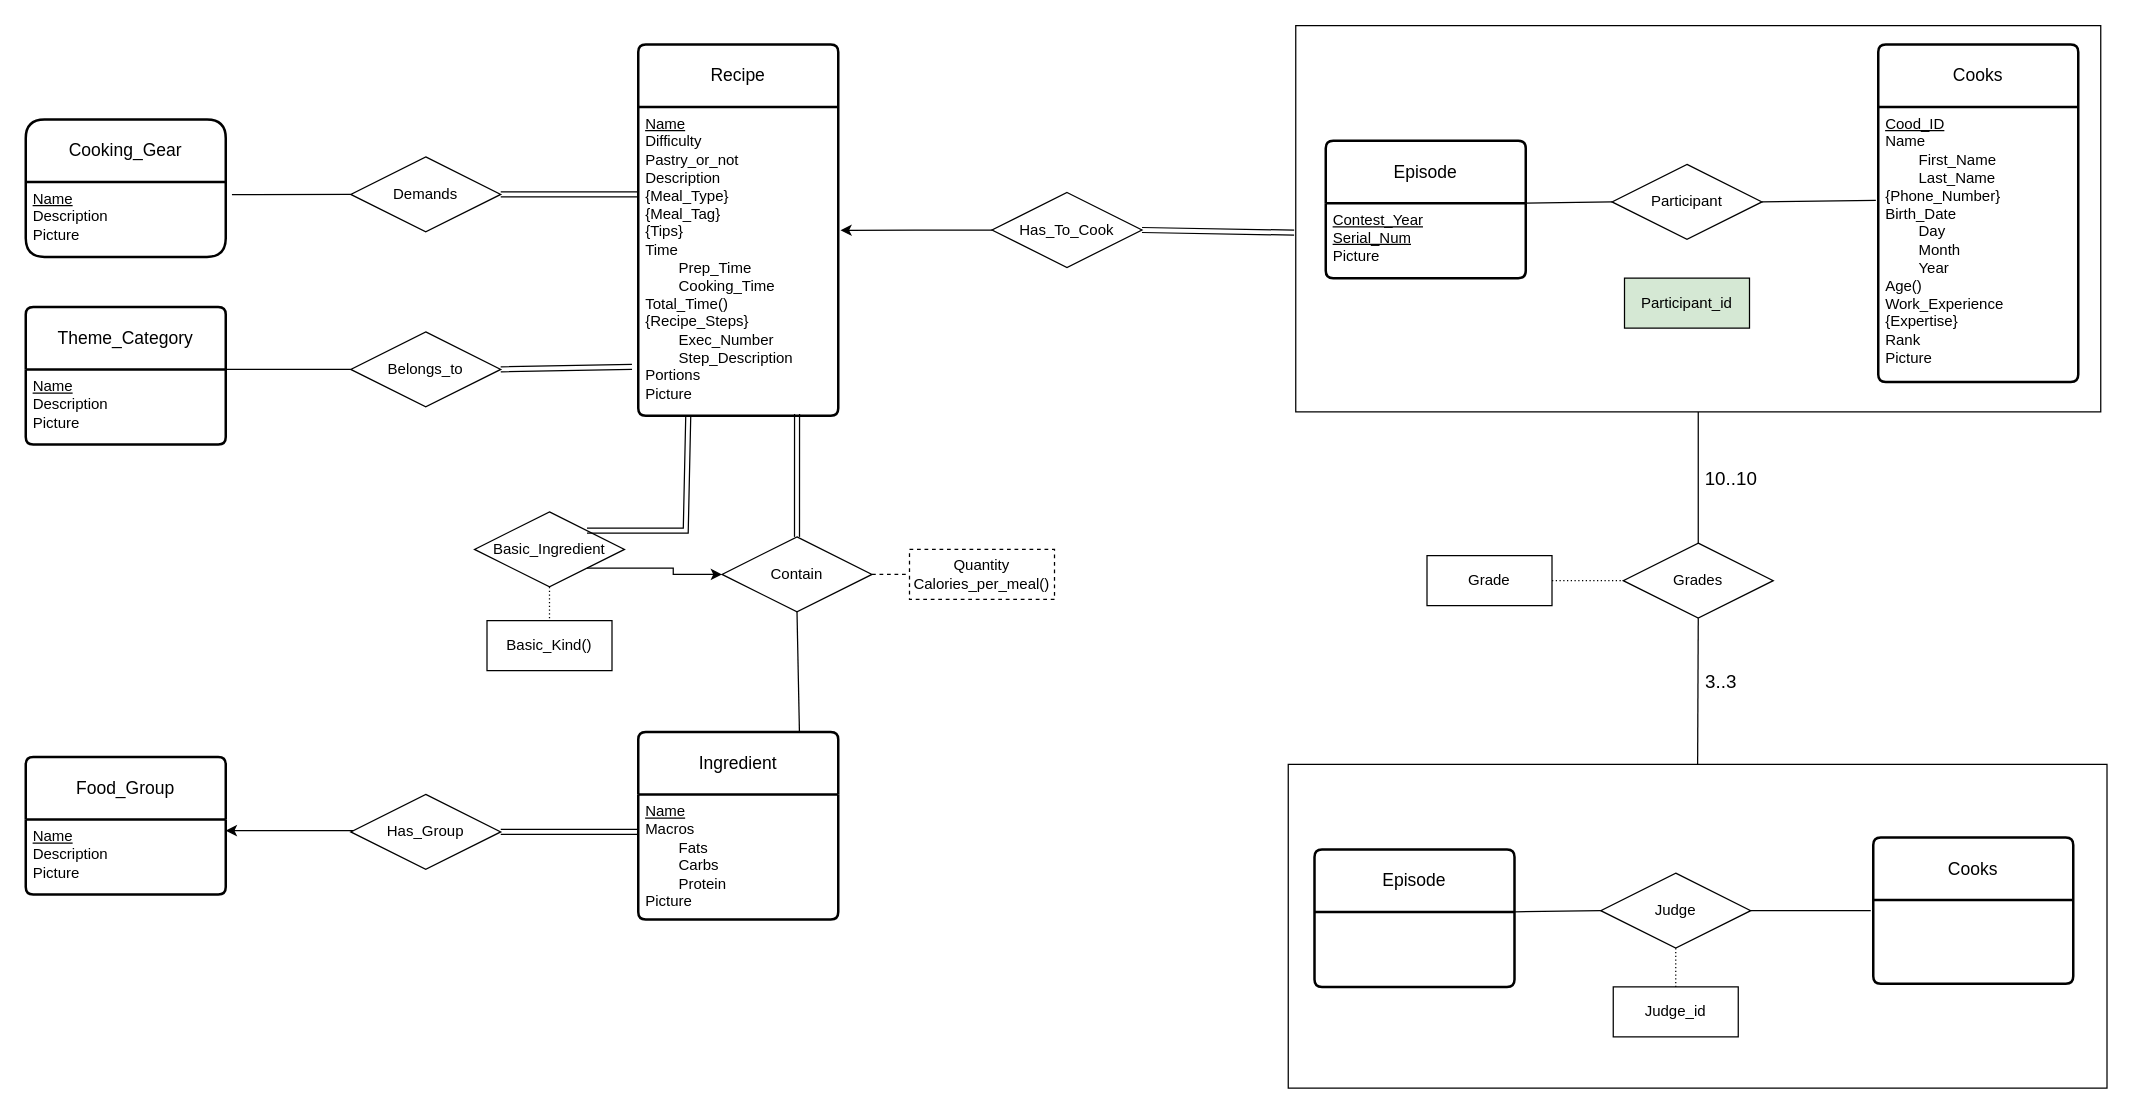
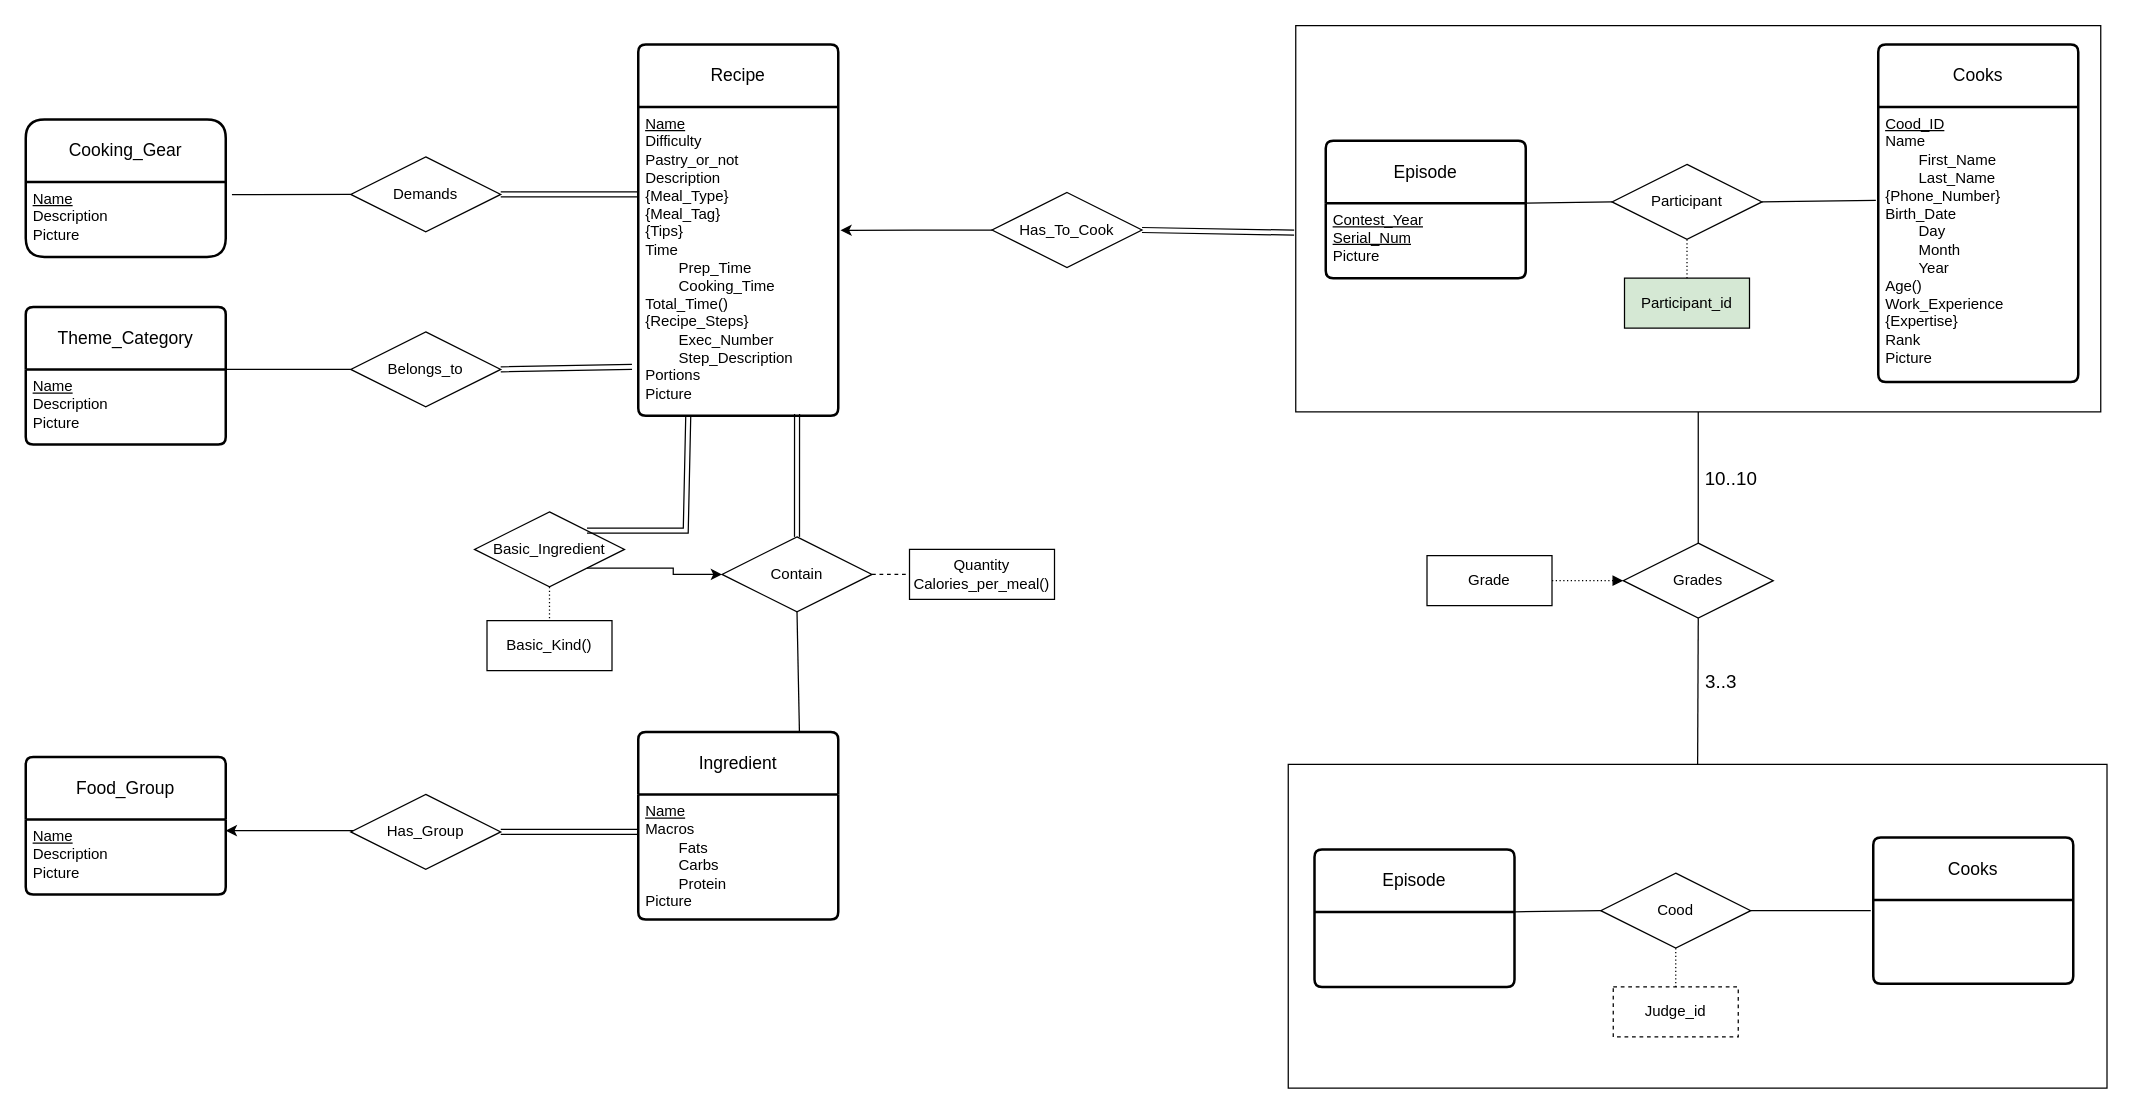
edge "Participant" -- "Participant_id": added
node "Quantity Calories_per_meal()": style dashed -> solid
edge "Grade" -- "Grades": arrowhead none -> block
node "Judge": label "Judge" -> "Cood"
node "Judge_id": style solid -> dashed
